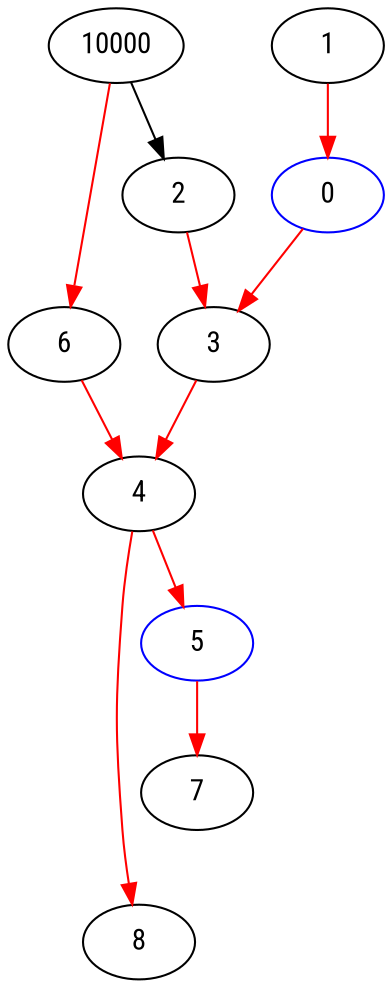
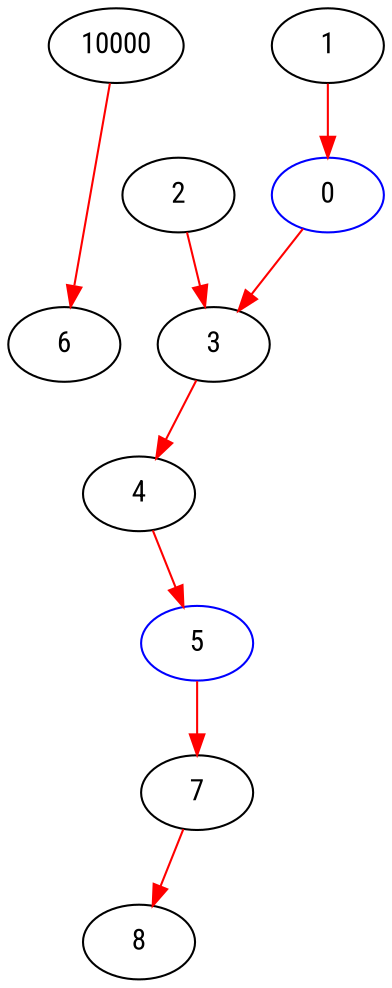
edge "10000" -> "2": removed
edge "6" -> "4": removed
edge "4" -> "8": now "7" -> "8"
